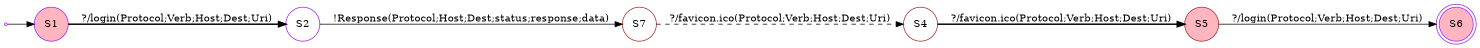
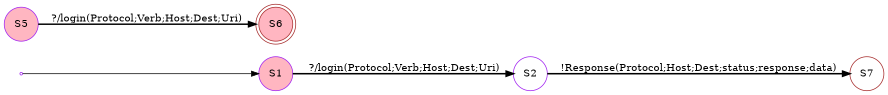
edge "S2" -> "S7": style solid -> bold
node "S4": removed
node "S5": color brown -> purple
edge "S5" -> "S6": style solid -> bold
node "S6": color purple -> brown
